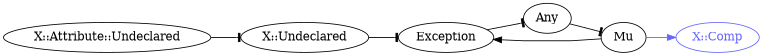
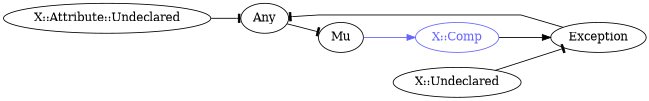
edge "X::Attribute::Undeclared" -> "X::Undeclared": now "X::Attribute::Undeclared" -> "Any"
edge "Mu" -> "Exception": now "X::Comp" -> "Exception"
